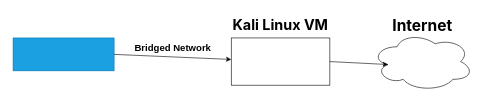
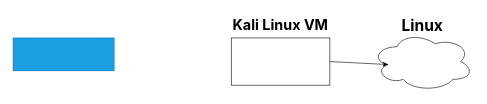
node "Internet": label "Internet" -> "Linux"
edge "Host Machine" -> "Kali Linux VM": removed, label "Bridged Network"
